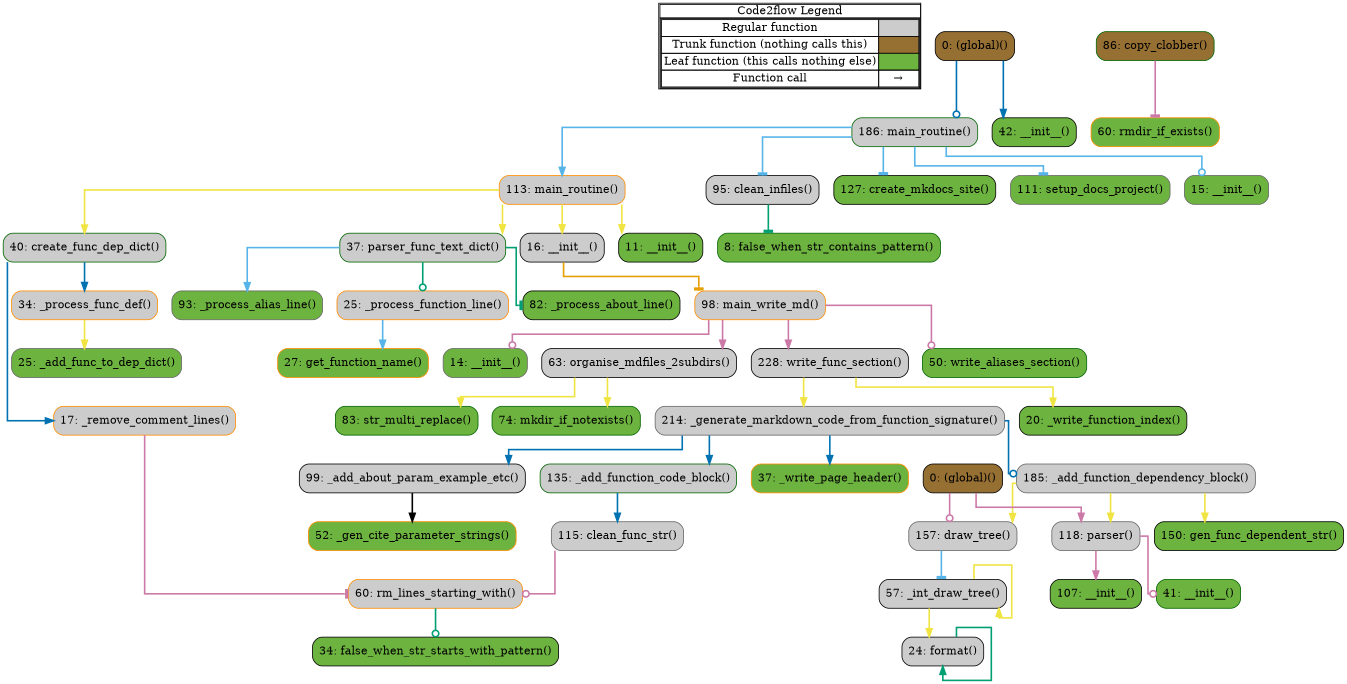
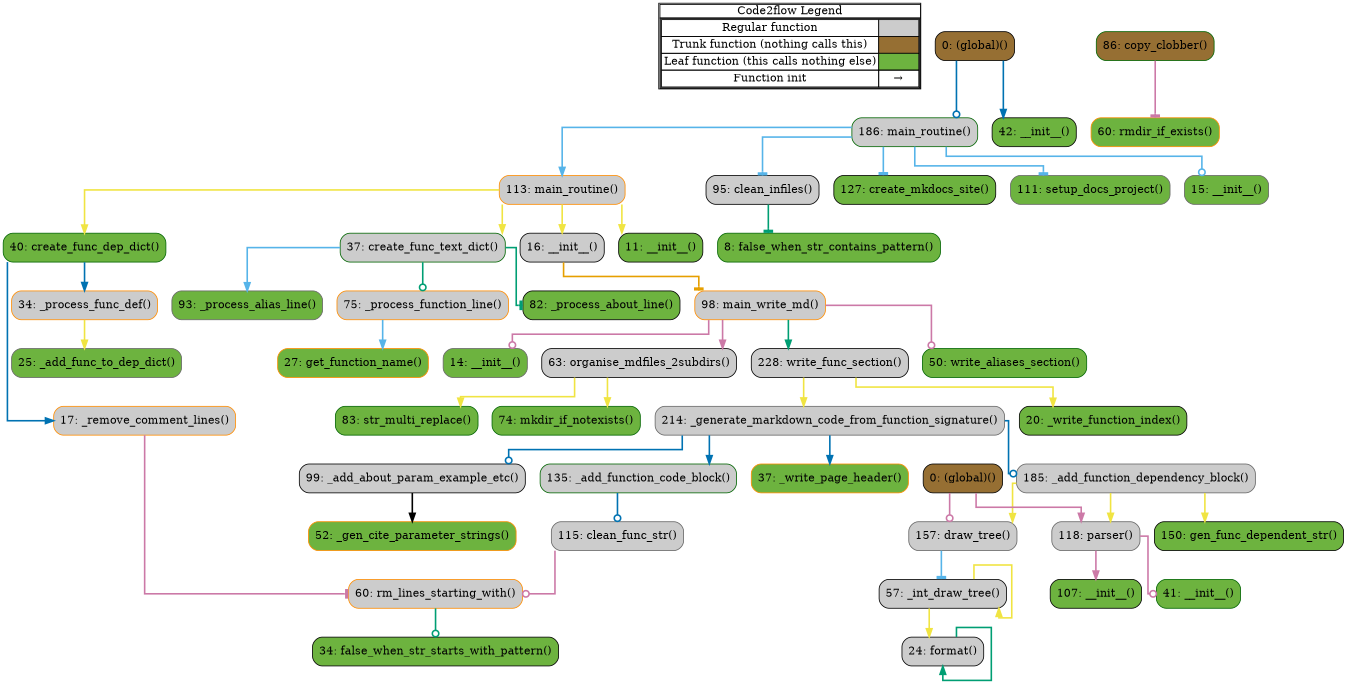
node "Code2flow Legend": text "Function call" -> "Function init"
node "40: create_func_dep_dict()": fillcolor #cccccc -> #6db33f
node "37: parser_func_text_dict()": label "37: parser_func_text_dict()" -> "37: create_func_text_dict()"
node "25: _process_function_line()": label "25: _process_function_line()" -> "75: _process_function_line()"
edge "98: main_write_md()" -> "228: write_func_section()": color #cc79a7 -> #009e73
edge "214: _generate_markdown_code_from_function_signature()" -> "99: _add_about_param_example_etc()": arrowhead normal -> odot
edge "135: _add_function_code_block()" -> "115: clean_func_str()": arrowhead normal -> odot
